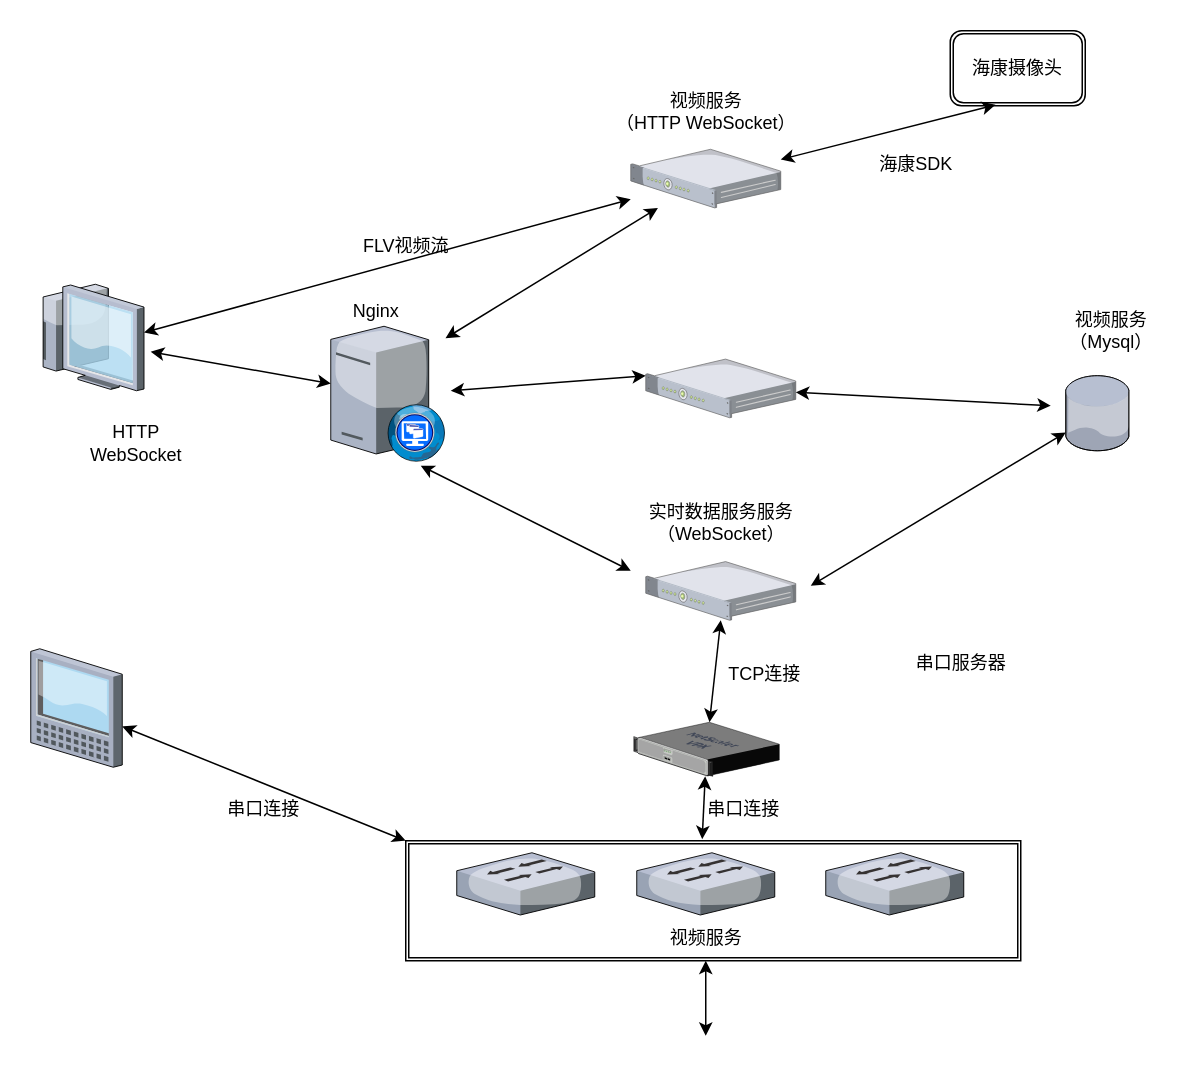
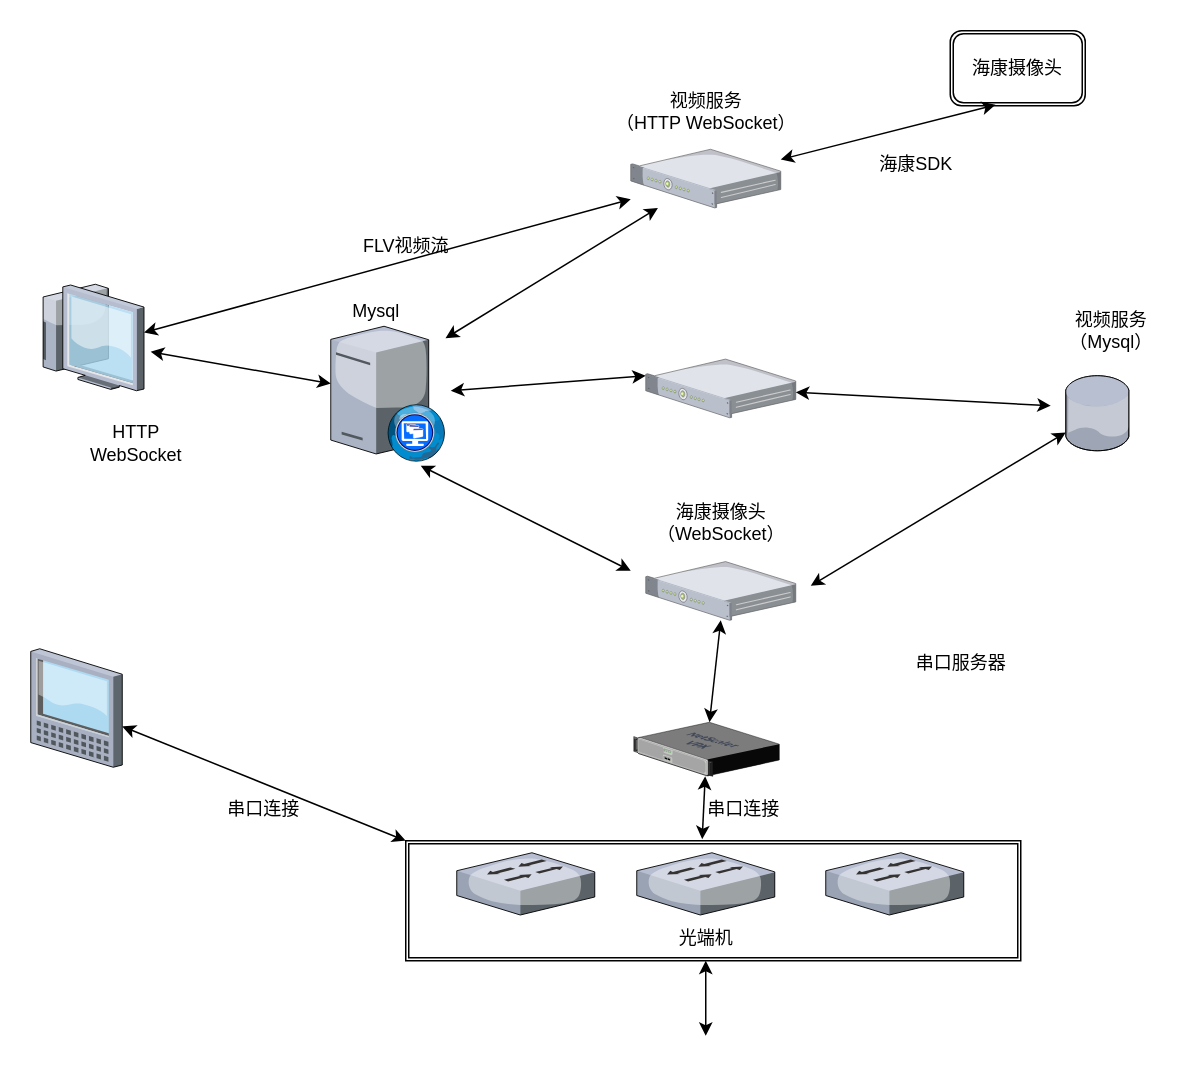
node "Nginx": label "Nginx" -> "Mysql"
node "实时数据服务服务 （WebSocket）": label "实时数据服务服务 （WebSocket）" -> "海康摄像头 （WebSocket）"
node "TCP连接": removed
node "视频服务": label "视频服务" -> "光端机"
